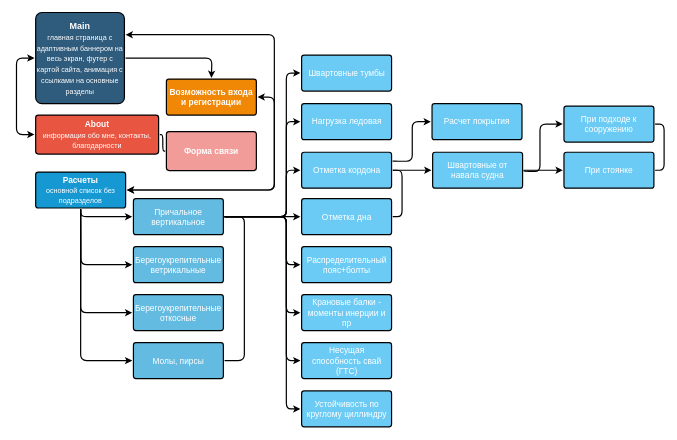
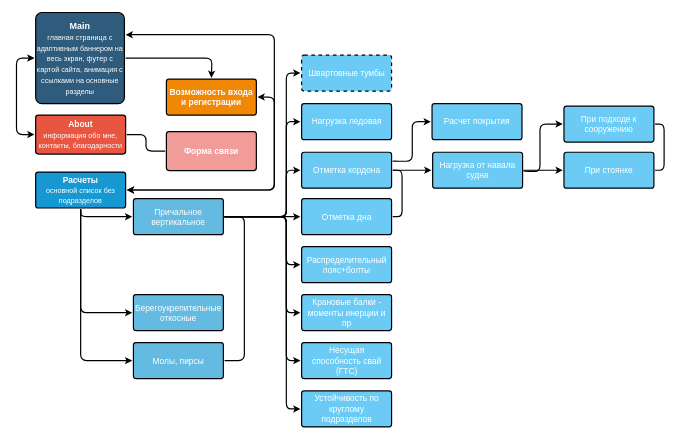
node "Швартовные тумбы": style solid -> dashed
node "About информация обо мне, контакты, благодарности": size 123x39 -> 90x39
node "Швартовные от навала судна": label "Швартовные от навала судна" -> "Нагрузка от навала судна"
edge "Расчеты основной список без подразделов" -> "Берегоукрепительные ветрикальные": removed
node "Берегоукрепительные ветрикальные": removed
node "Устойчивость по круглому циллиндру": label "Устойчивость по круглому циллиндру" -> "Устойчивость по круглому подразделов"
